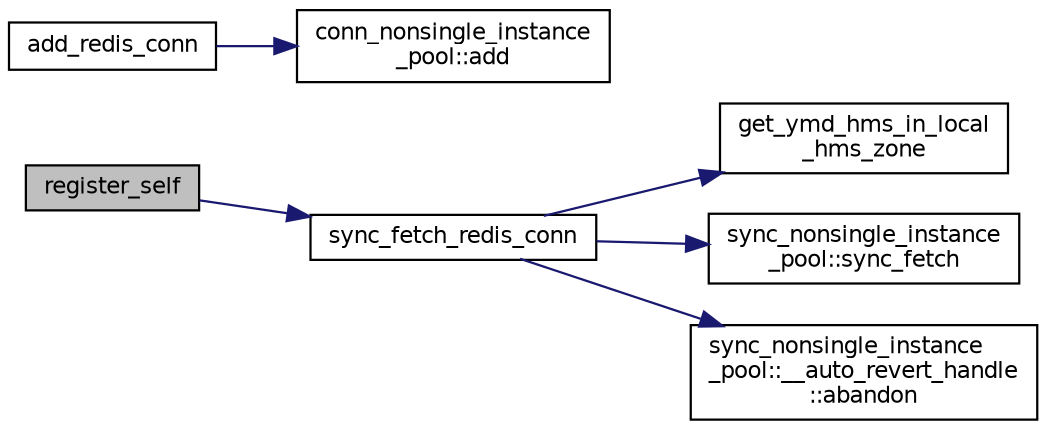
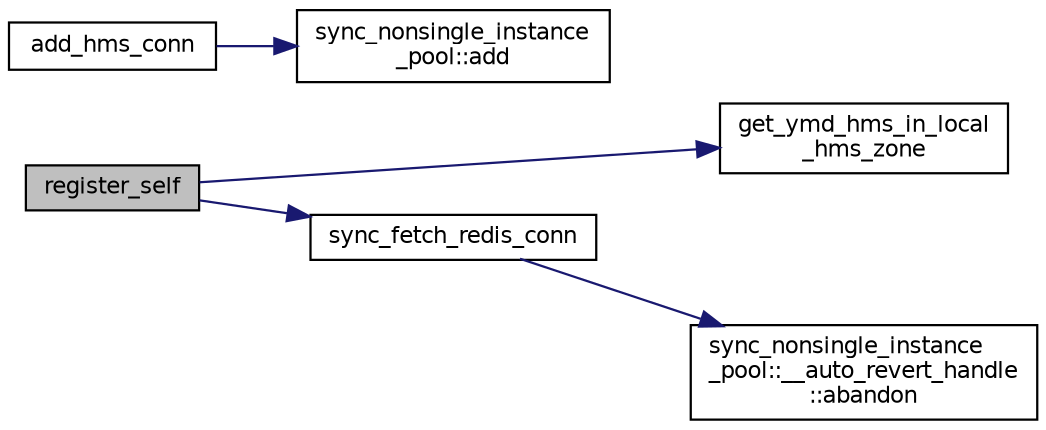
node "add_redis_conn": label "add_redis_conn" -> "add_hms_conn"
node "conn_nonsingle_instance _pool::add": label "conn_nonsingle_instance _pool::add" -> "sync_nonsingle_instance _pool::add"
edge "sync_fetch_redis_conn" -> "get_ymd_hms_in_local _hms_zone": now "register_self" -> "get_ymd_hms_in_local _hms_zone"
node "sync_nonsingle_instance _pool::sync_fetch": removed
